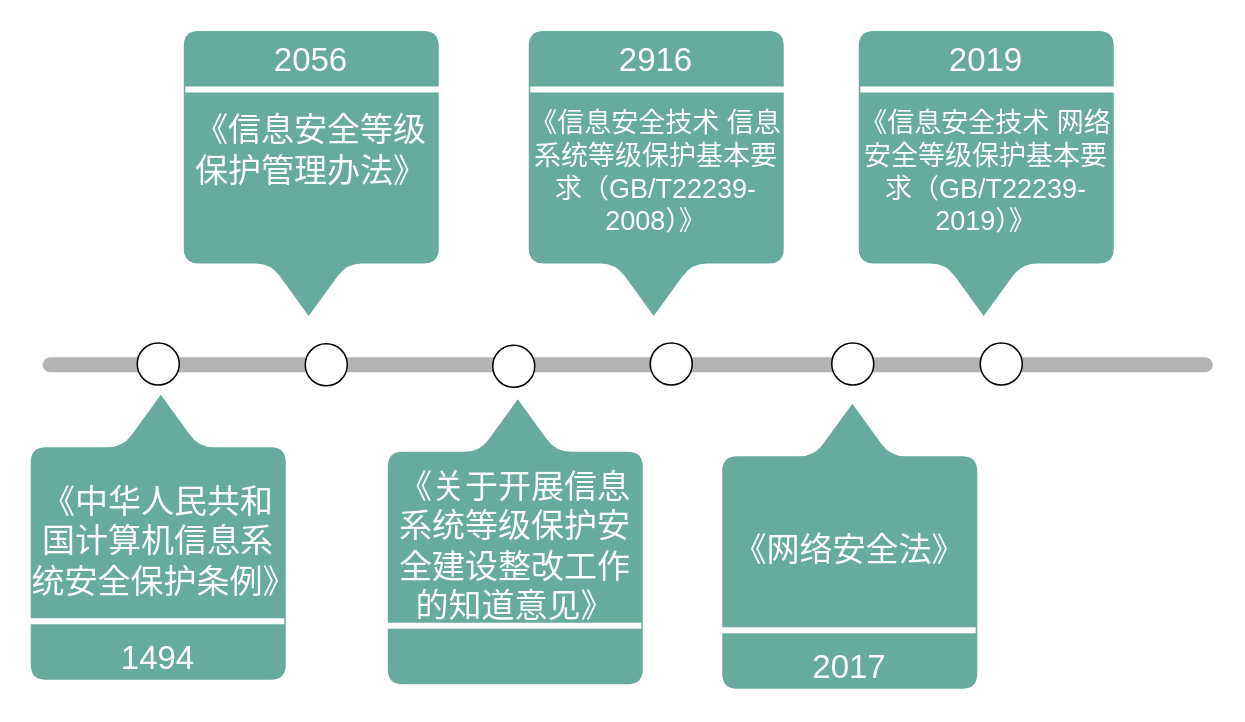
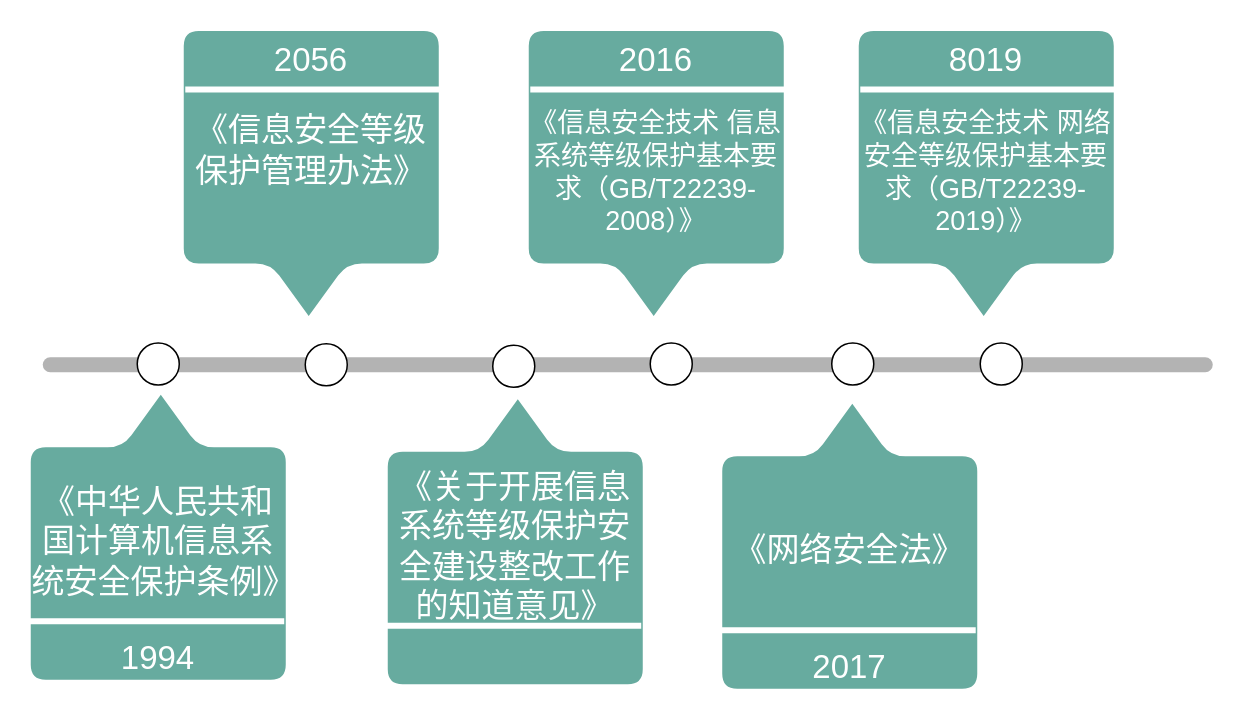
node "2916": label "2916" -> "2016"
node "2019": label "2019" -> "8019"
node "1494": label "1494" -> "1994"
